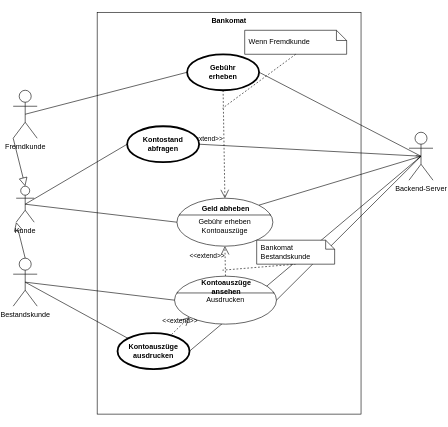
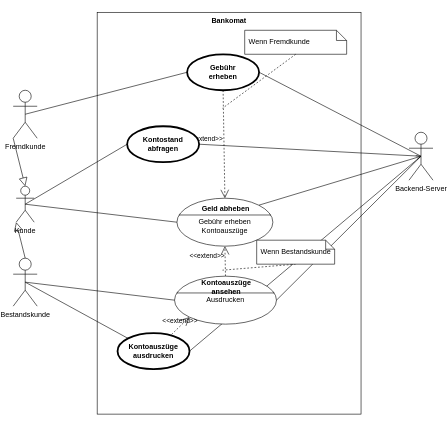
node "Bankomat Bestandskunde": label "Bankomat Bestandskunde" -> "Wenn Bestandskunde"
